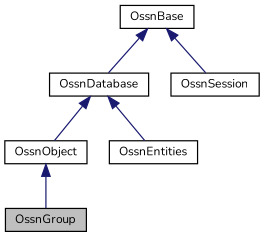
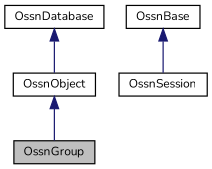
edge "OssnDatabase" -> "OssnBase": removed
node "OssnEntities": removed
